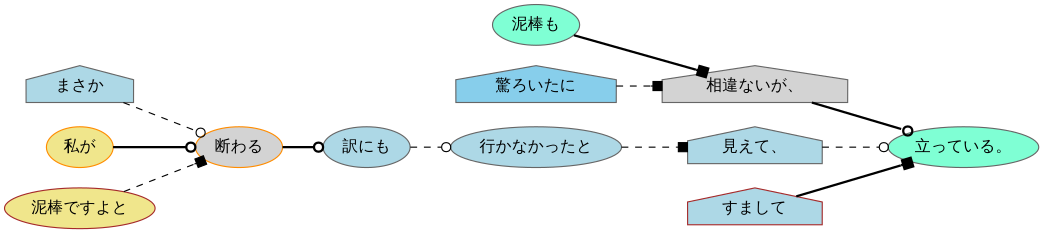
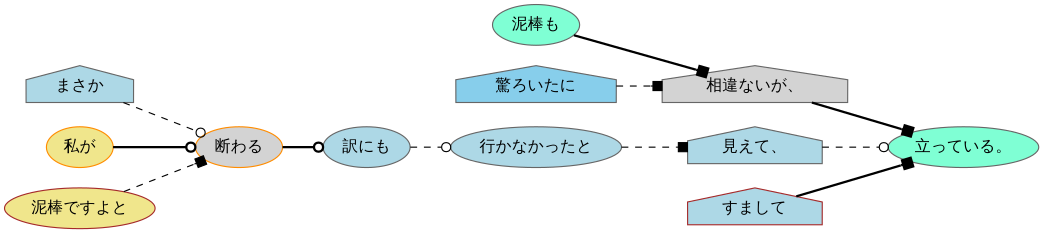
edge "相違ないが、" -> "立っている。": arrowhead odot -> box
